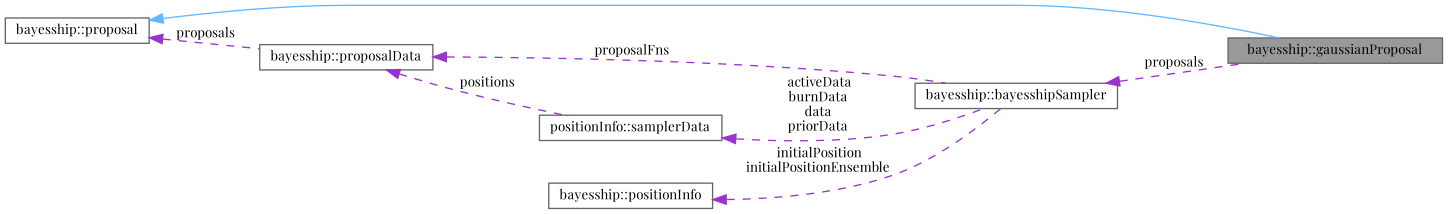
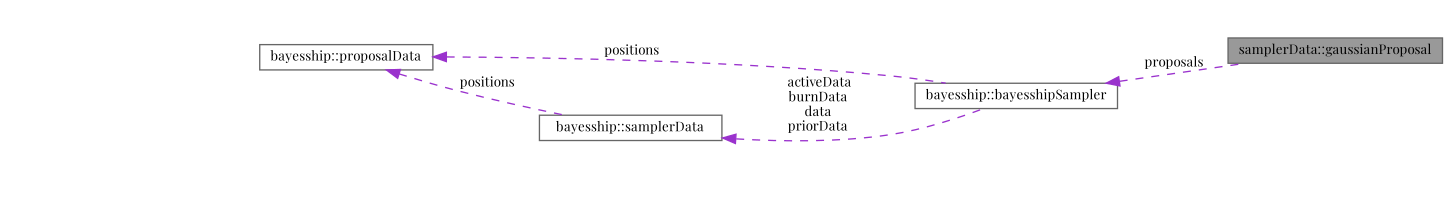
node "bayesship::proposal": removed
edge "bayesship::bayesshipSampler" -> "bayesship::proposalData": label " proposalFns" -> " positions"
node "bayesship::gaussianProposal": label "bayesship::gaussianProposal" -> "samplerData::gaussianProposal"
node "positionInfo::samplerData": label "positionInfo::samplerData" -> "bayesship::samplerData"
node "bayesship::positionInfo": removed
